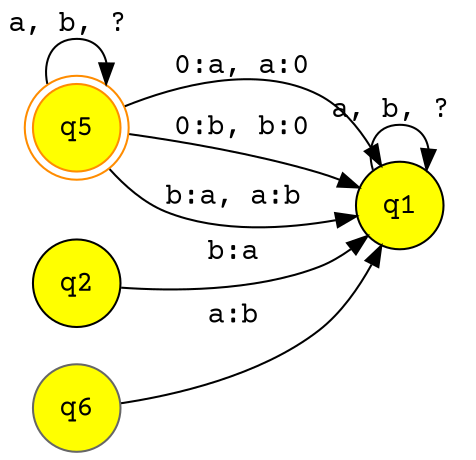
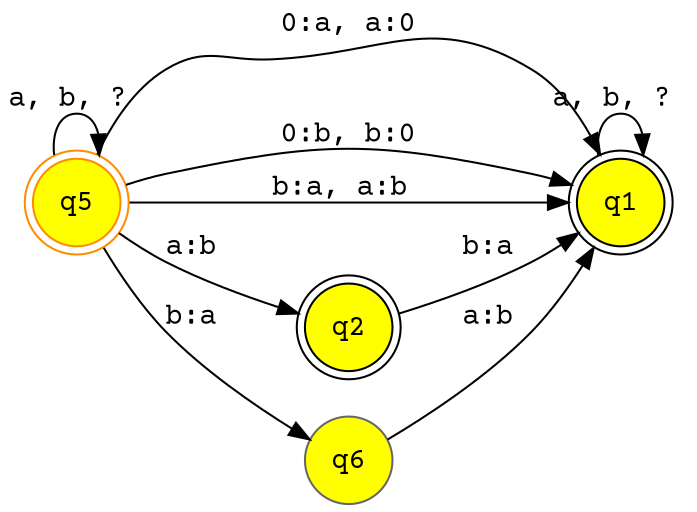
node "q1": shape circle -> doublecircle
edge "q5" -> "q2": added, label "a:b"
node "q2": shape circle -> doublecircle
edge "q5" -> "q6": added, label "b:a"
